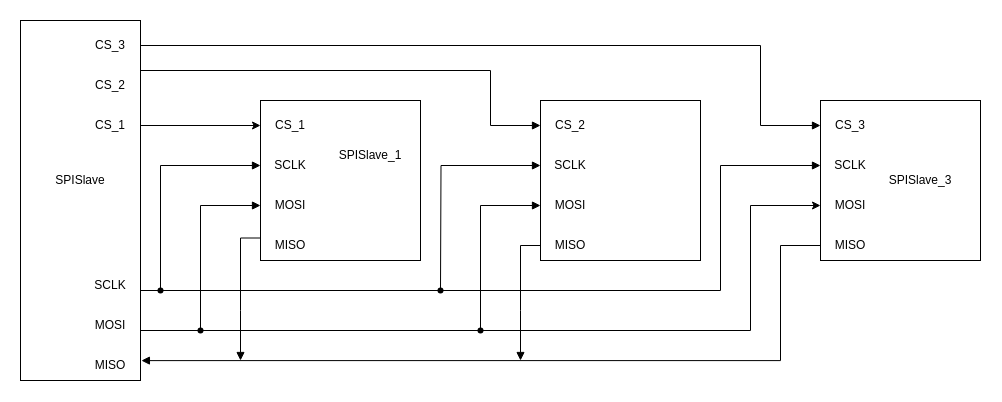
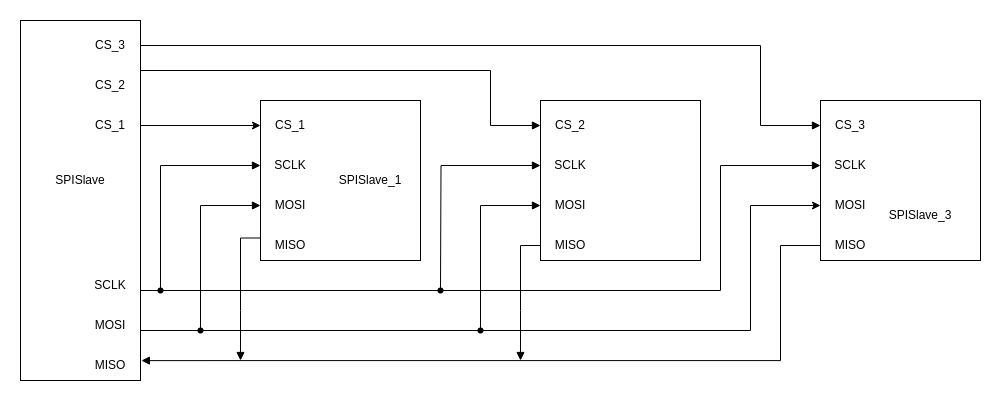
node "SPISlave_1": moved (371, 156) -> (371, 181)
node "SPISlave_3": moved (921, 181) -> (921, 216)
